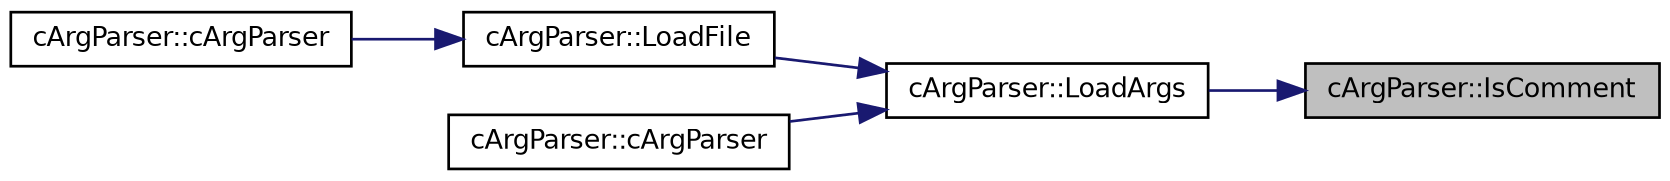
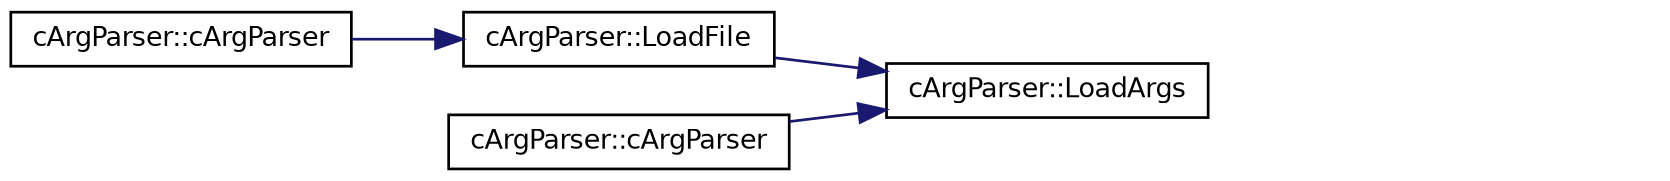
node "cArgParser::IsComment": removed
